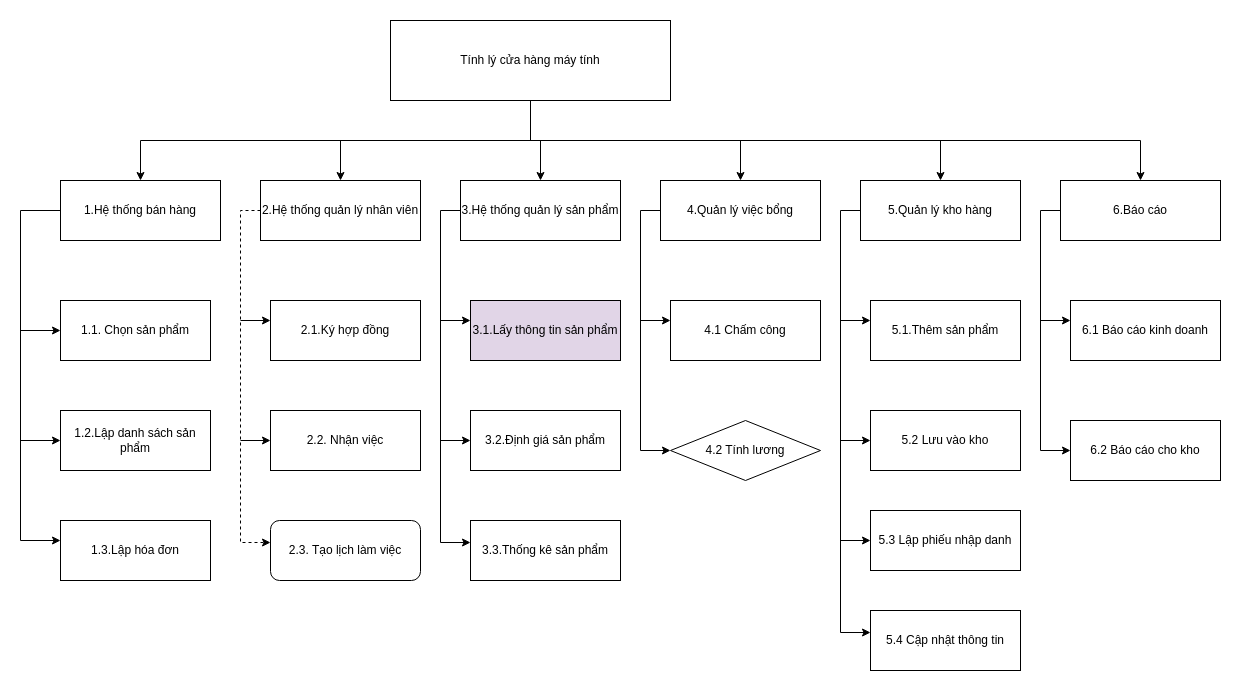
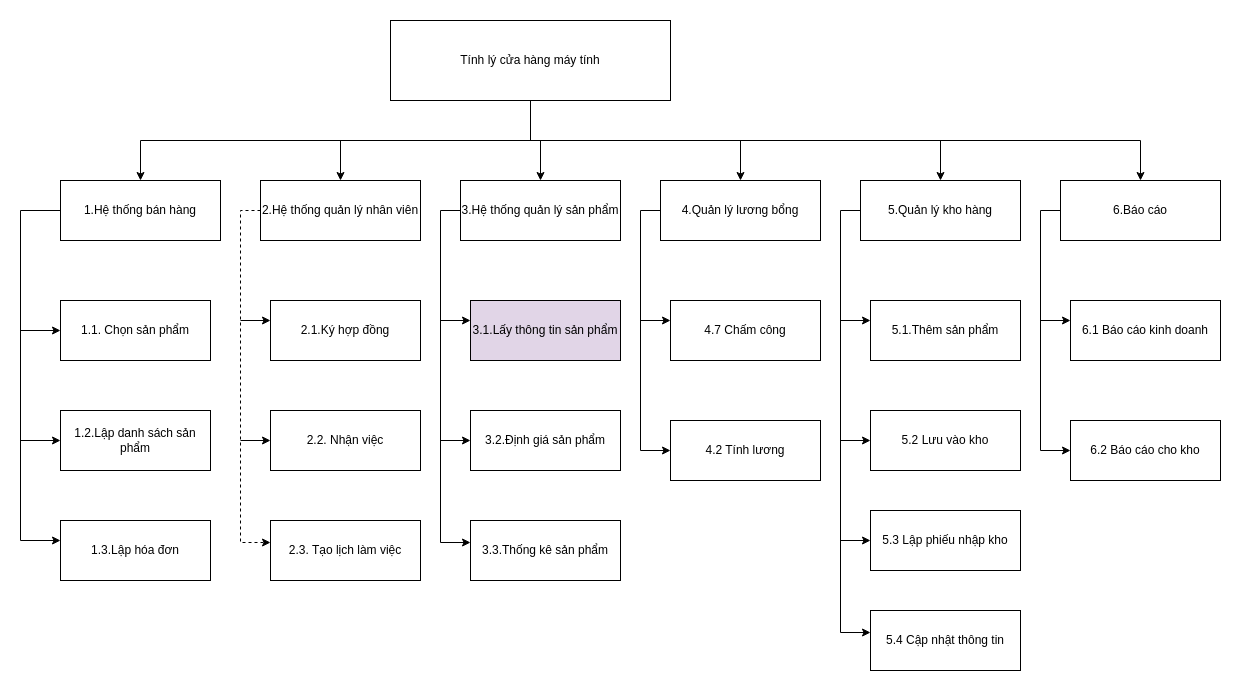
node "4.Quản lý việc bổng": label "4.Quản lý việc bổng" -> "4.Quản lý lương bổng"
node "4.1 Chấm công": label "4.1 Chấm công" -> "4.7 Chấm công"
node "4.2 Tính lương": shape diamond -> rectangle
node "5.3 Lập phiếu nhập danh": label "5.3 Lập phiếu nhập danh" -> "5.3 Lập phiếu nhập kho"
node "2.3. Tạo lịch làm việc": shape rounded rectangle -> rectangle
